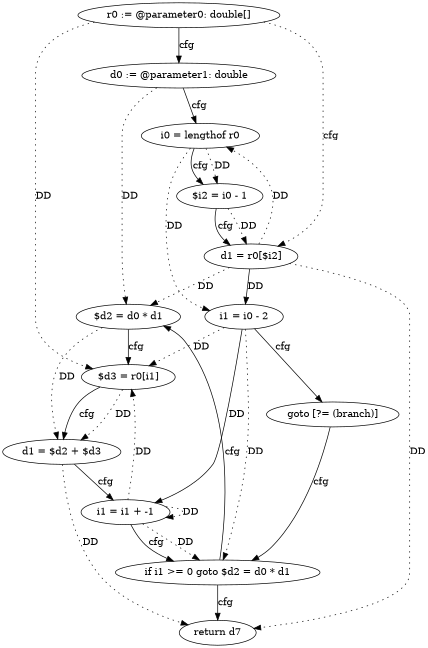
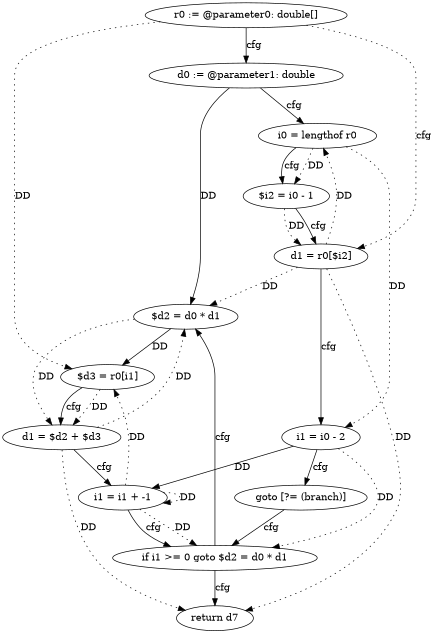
edge "d0 := @parameter1: double" -> "$d2 = d0 * d1": style dotted -> solid
edge "d1 = r0[$i2]" -> "i1 = i0 - 2": label "DD" -> "cfg"
edge "i1 = i0 - 2" -> "$d3 = r0[i1]": removed, label "DD"
edge "$d2 = d0 * d1" -> "$d3 = r0[i1]": label "cfg" -> "DD"
edge "d1 = $d2 + $d3" -> "$d2 = d0 * d1": added, label "DD"
